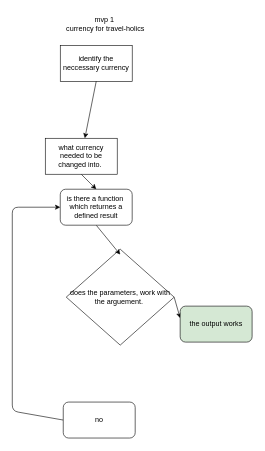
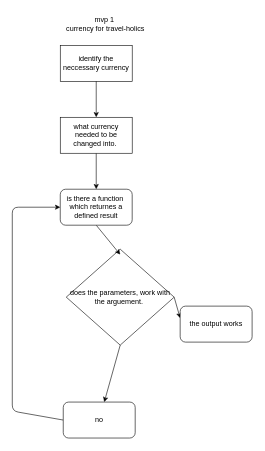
node "what currency needed to be changed into.": moved (81, 156) -> (96, 135)
node "the output works": fillcolor #d5e8d4 -> #ffffff
edge "does the parameters, work with the arguement." -> "no": added
